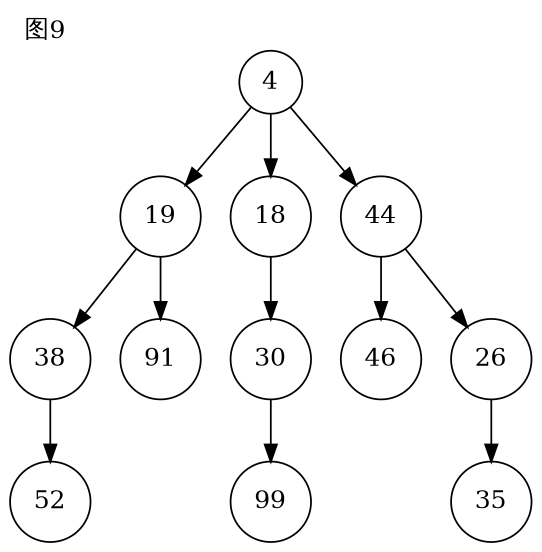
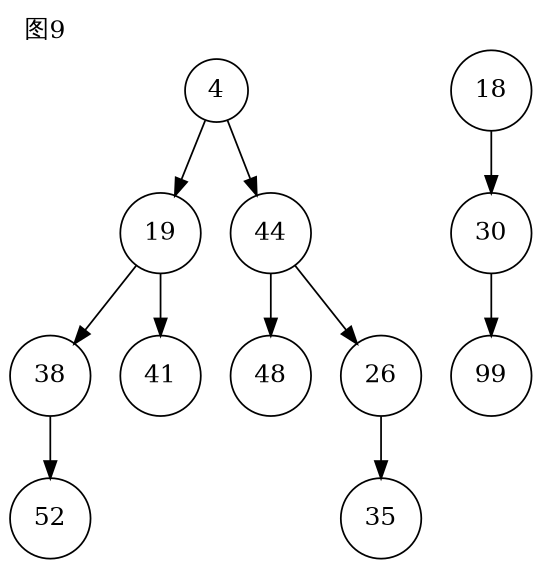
edge "4" -> "18": removed
node "91": label "91" -> "41"
node "46": label "46" -> "48"
